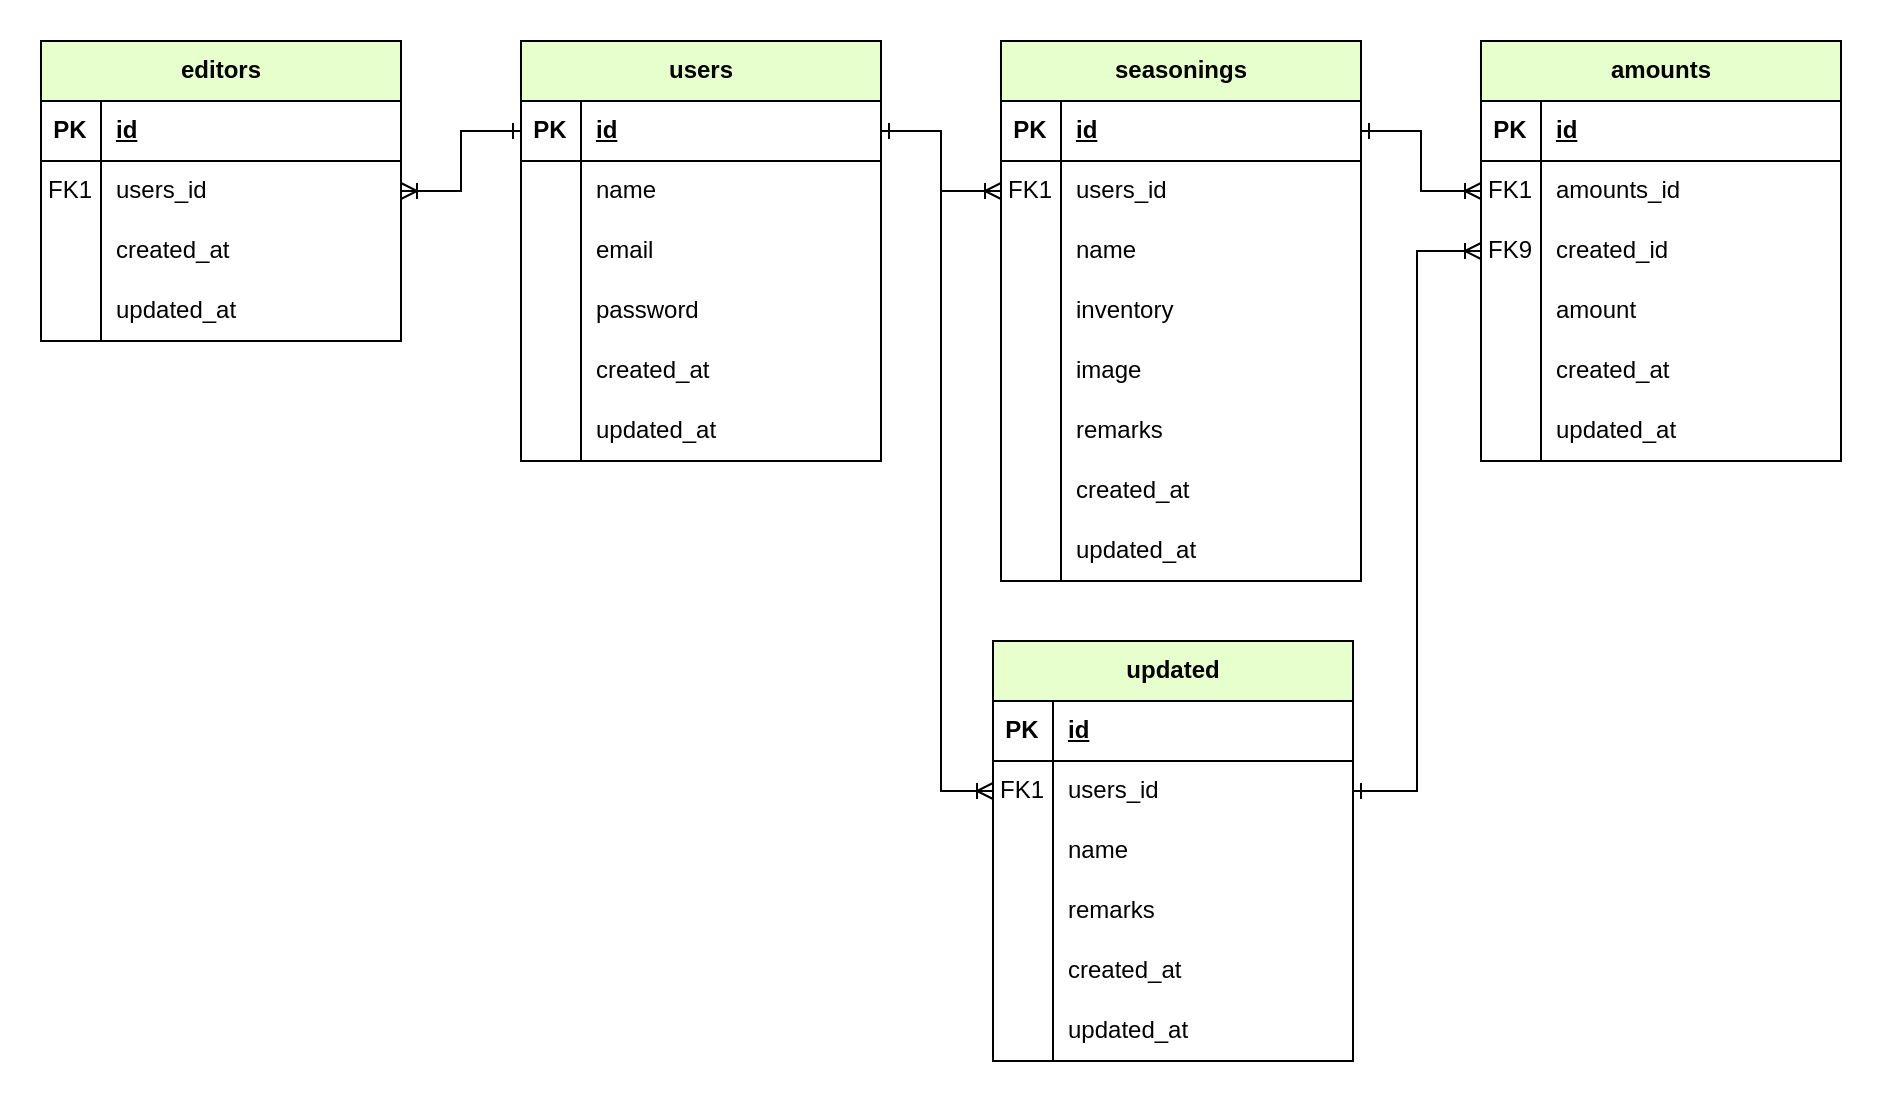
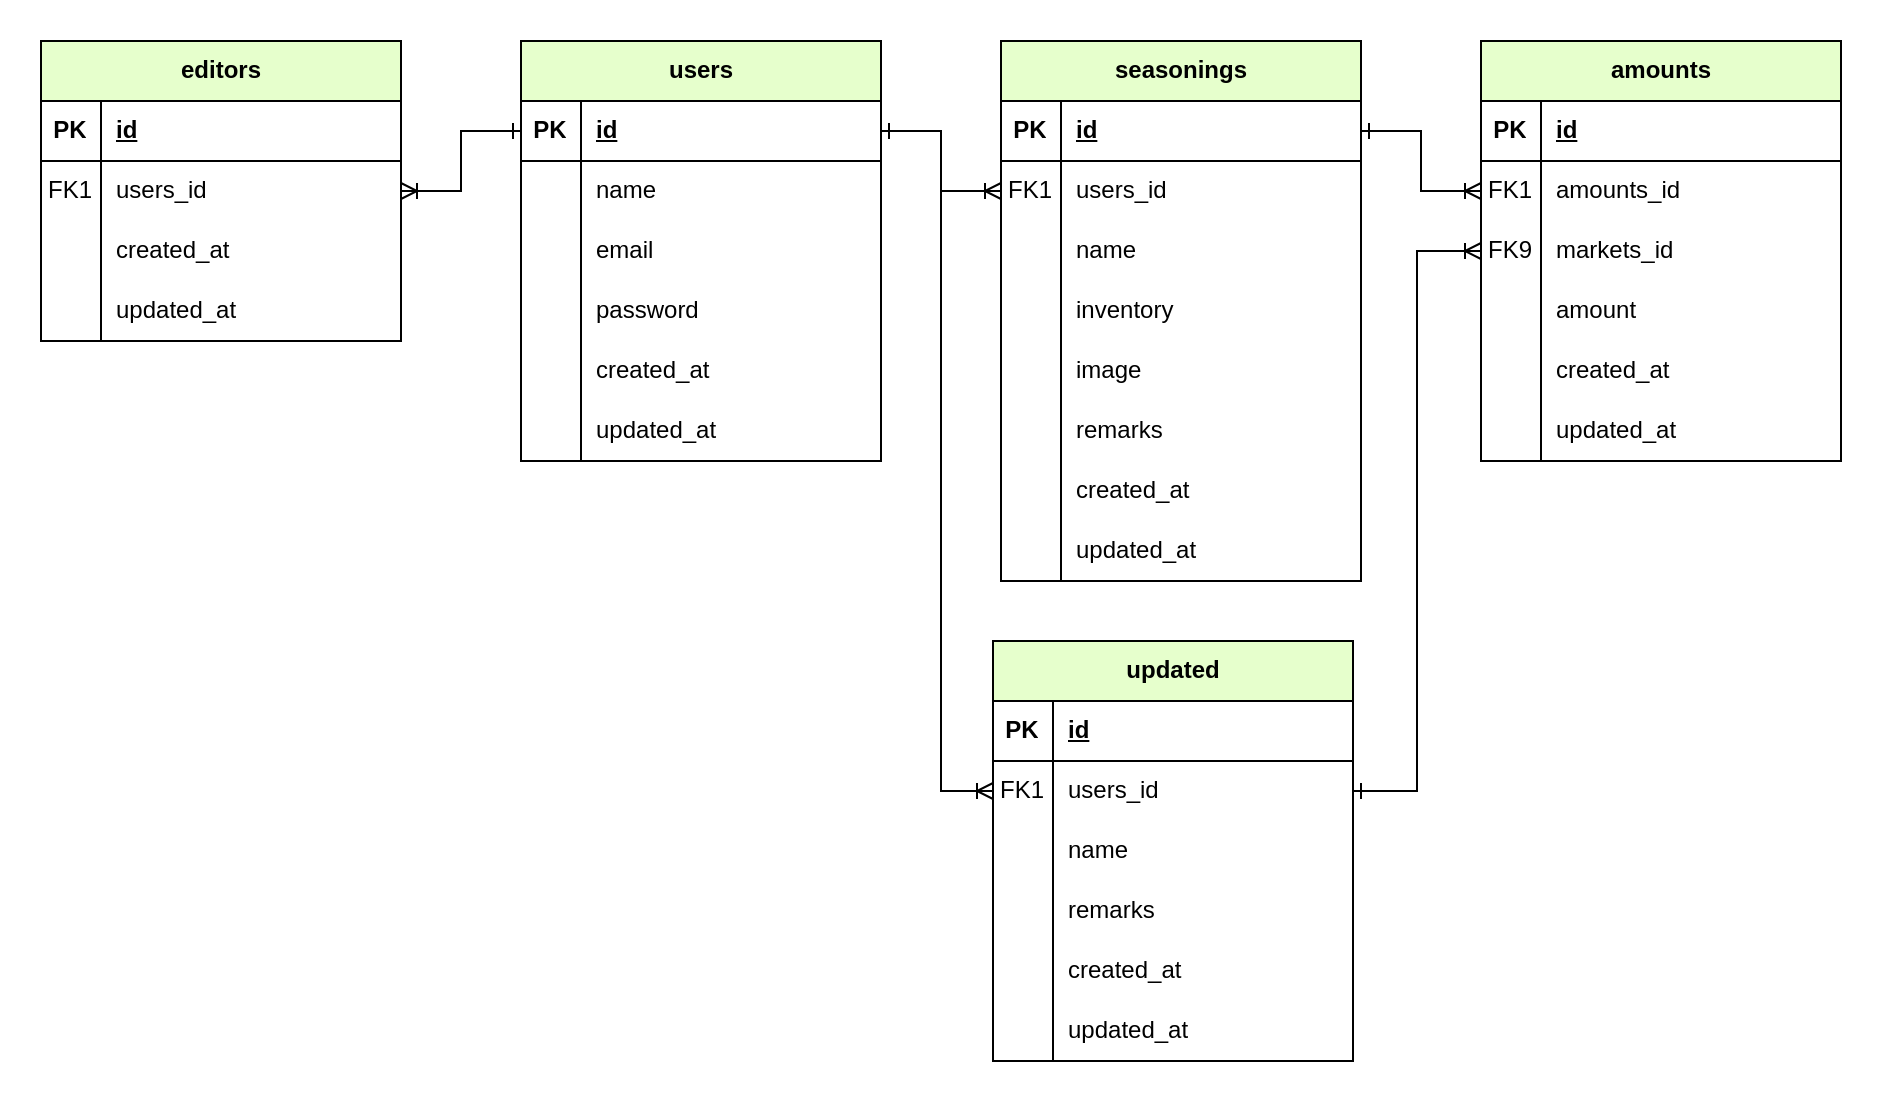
node "created_id": label "created_id" -> "markets_id"
